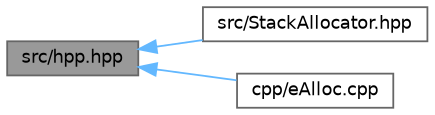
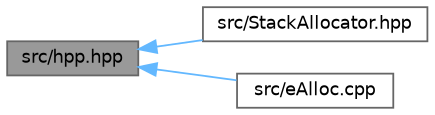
node "cpp/eAlloc.cpp": label "cpp/eAlloc.cpp" -> "src/eAlloc.cpp"
